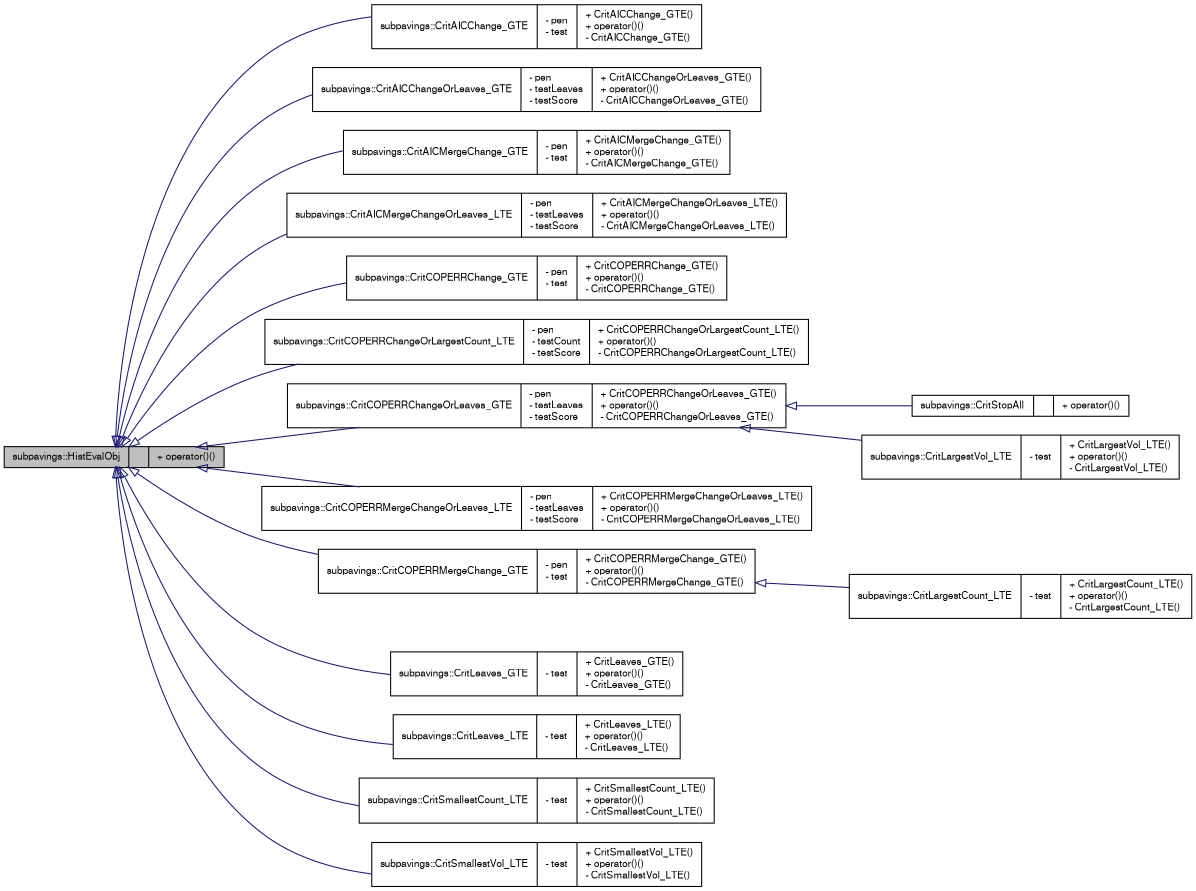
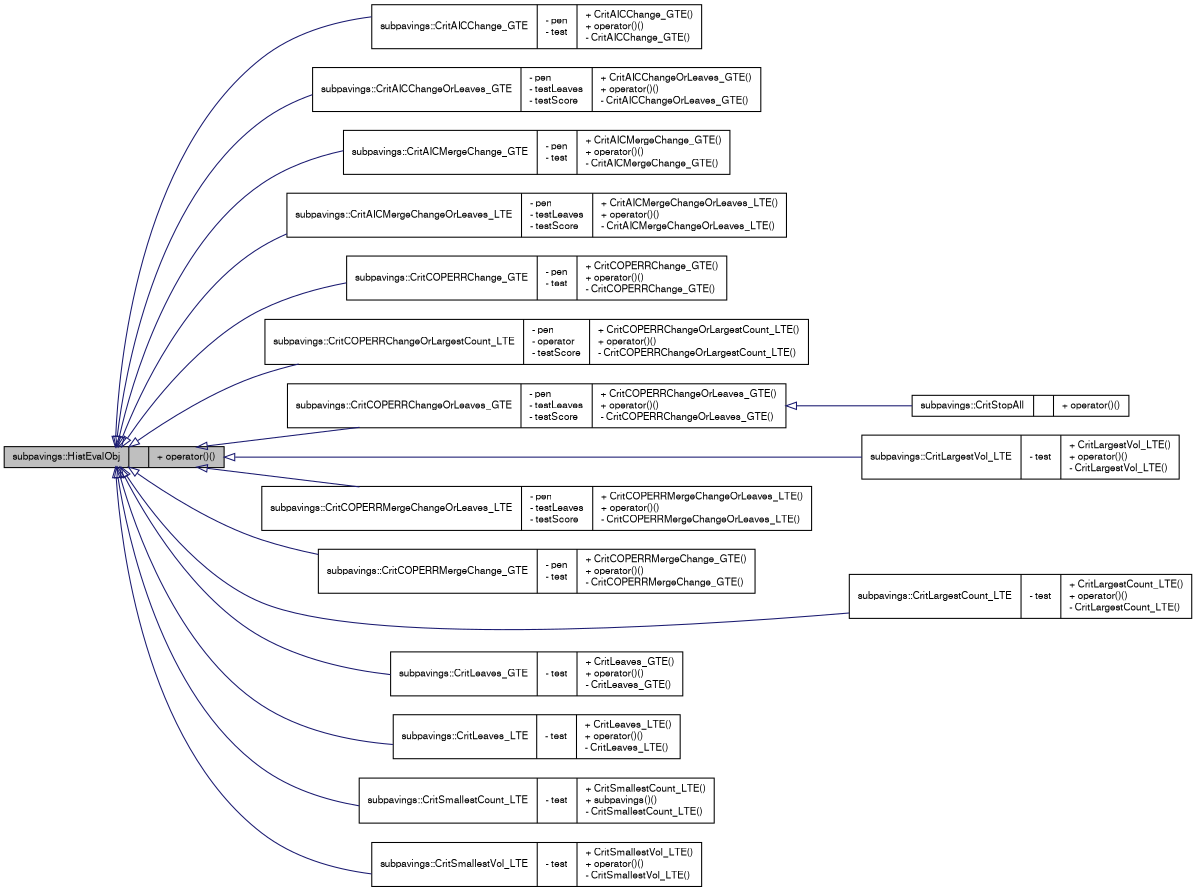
node "subpavings::CritCOPERRChangeOrLargestCount_LTE": text "- testCount" -> "- operator"
edge "subpavings::CritLargestVol_LTE" -> "subpavings::CritCOPERRChangeOrLeaves_GTE": now "subpavings::CritLargestVol_LTE" -> "subpavings::HistEvalObj"
edge "subpavings::CritLargestCount_LTE" -> "subpavings::CritCOPERRMergeChange_GTE": now "subpavings::CritLargestCount_LTE" -> "subpavings::HistEvalObj"
node "subpavings::CritSmallestCount_LTE": text "+ operator()()" -> "+ subpavings()()"
